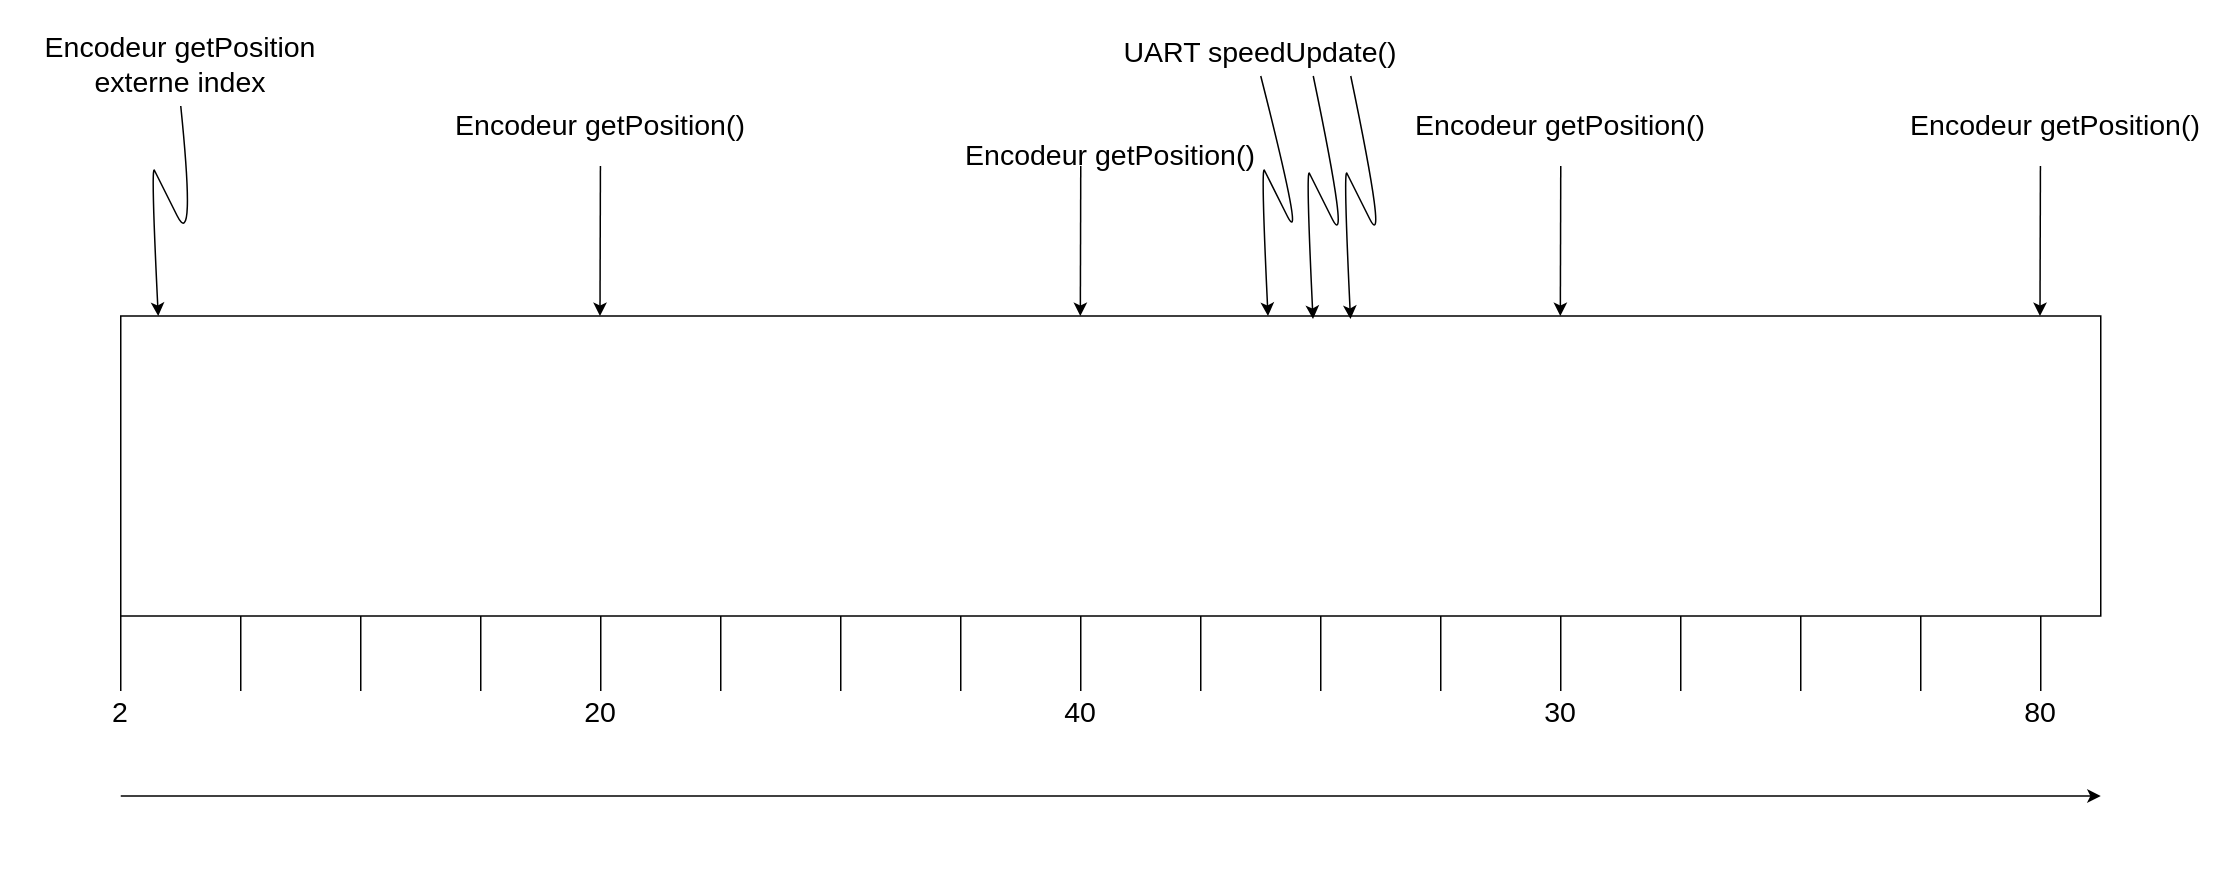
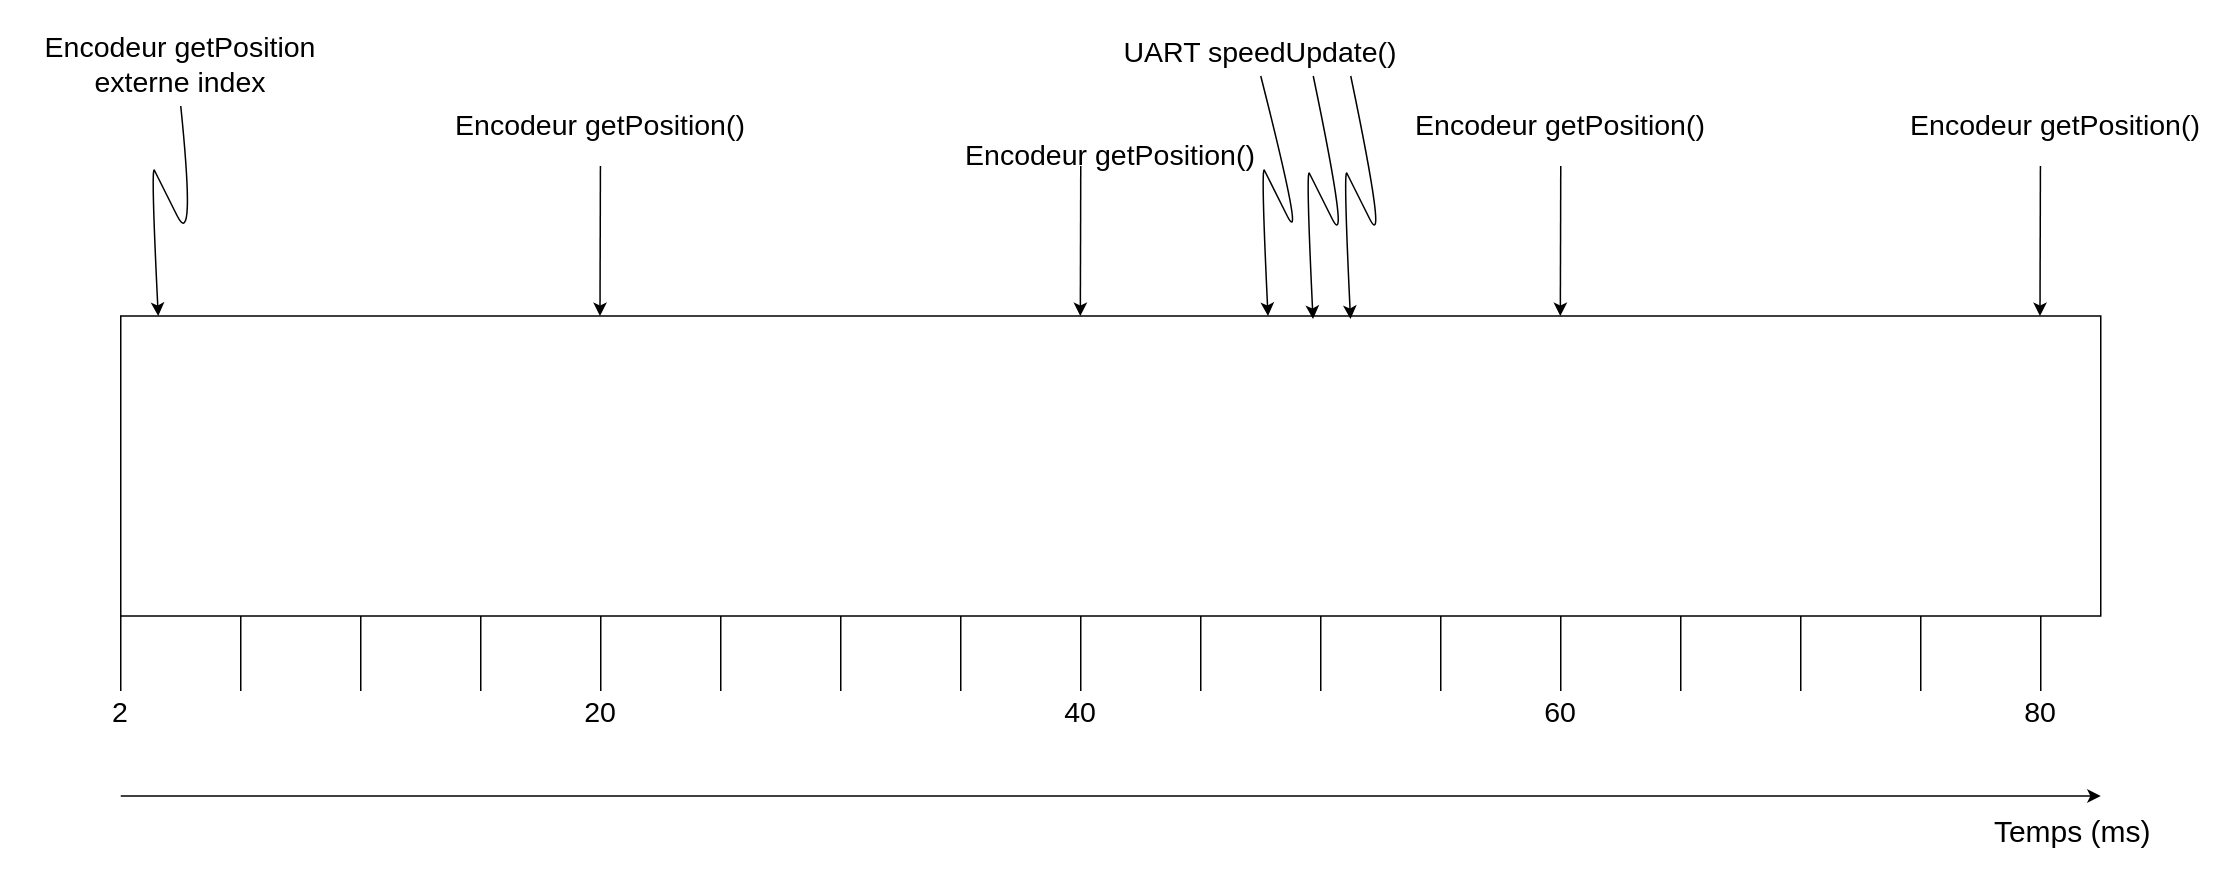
node "30": label "30" -> "60"
node "Temps (ms)": added
